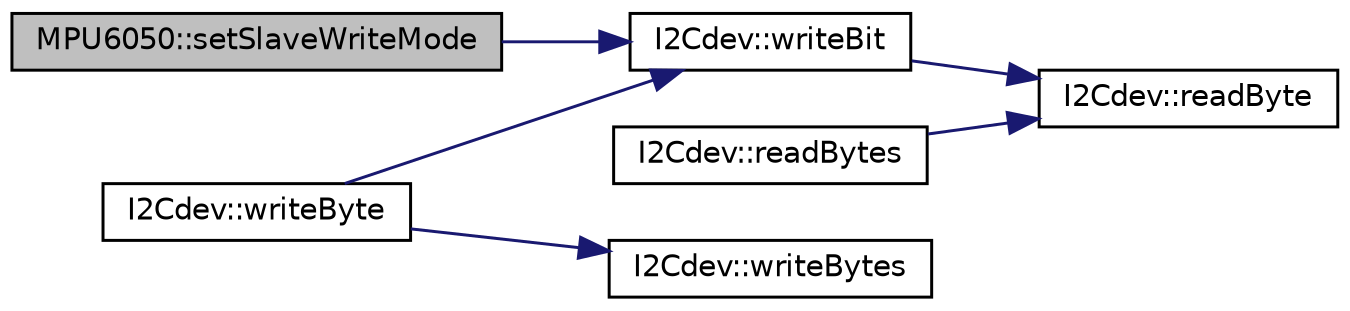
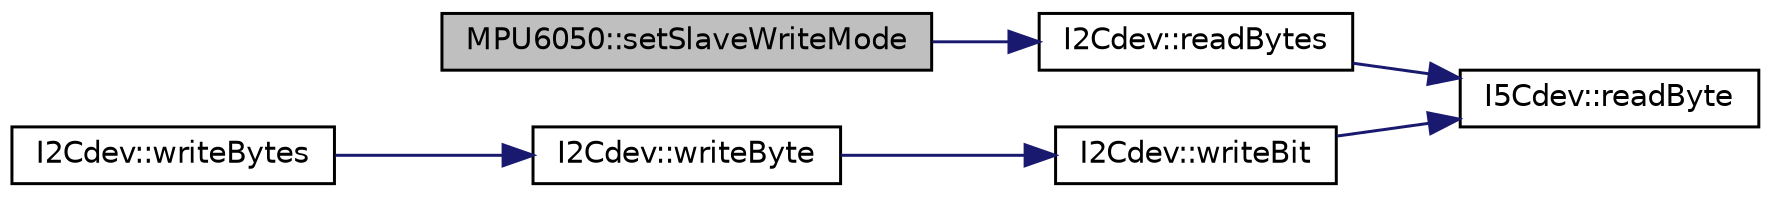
edge "MPU6050::setSlaveWriteMode" -> "I2Cdev::writeBit": now "MPU6050::setSlaveWriteMode" -> "I2Cdev::readBytes"
node "I2Cdev::readByte": label "I2Cdev::readByte" -> "I5Cdev::readByte"
edge "I2Cdev::writeByte" -> "I2Cdev::writeBytes": reversed
